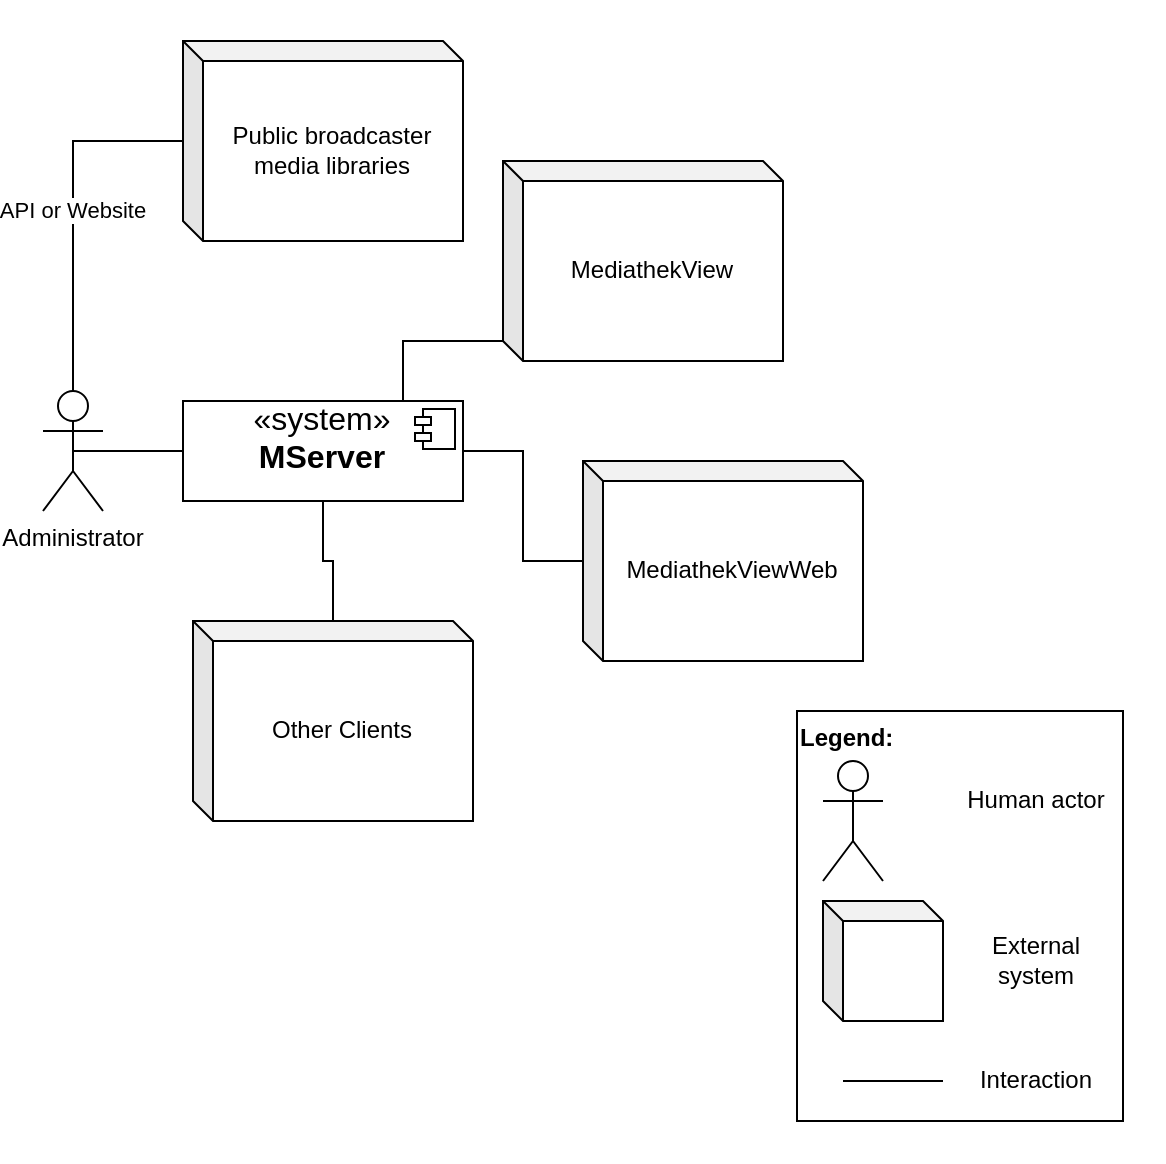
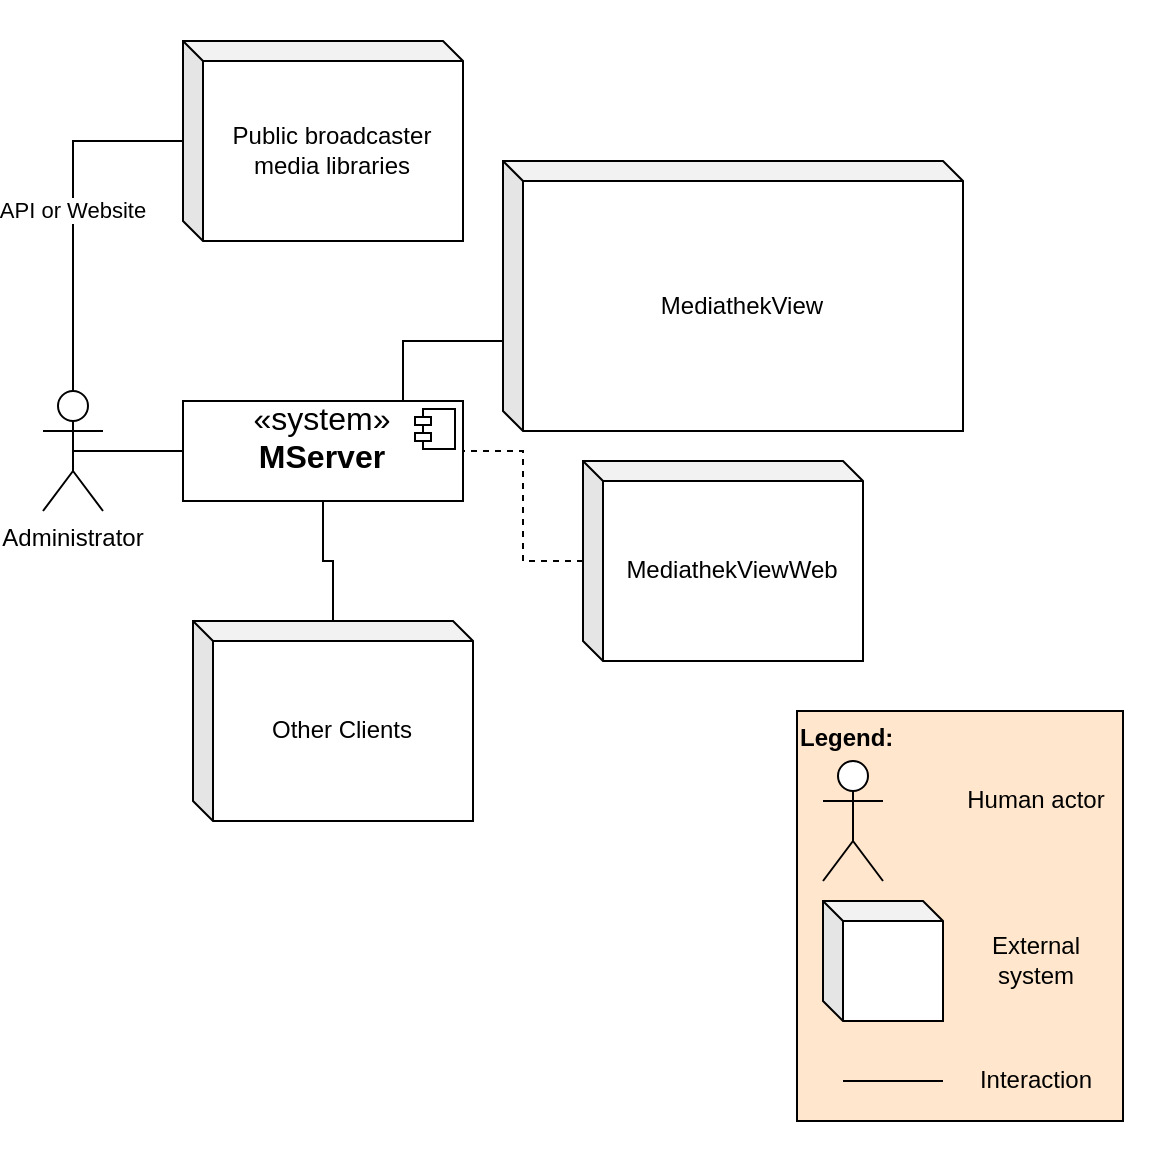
node "MediathekView": size 280x200 -> 460x270
edge "«system» MServer" -- "MediathekViewWeb": style solid -> dashed
node "Legend:": fillcolor #ffffff -> #ffe6cc
